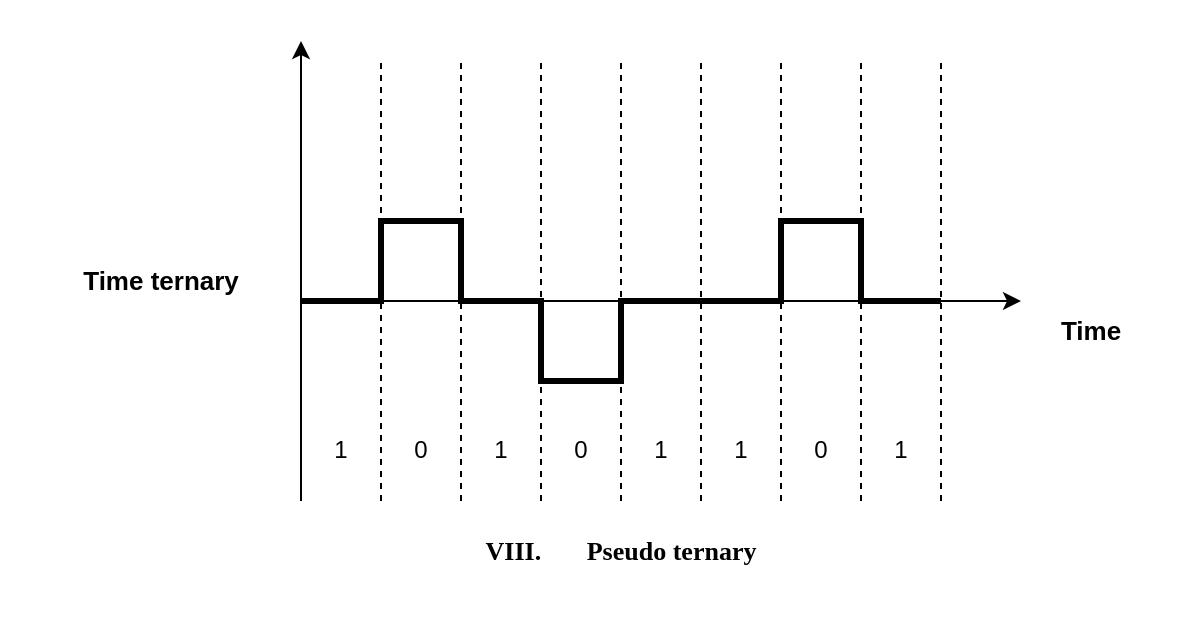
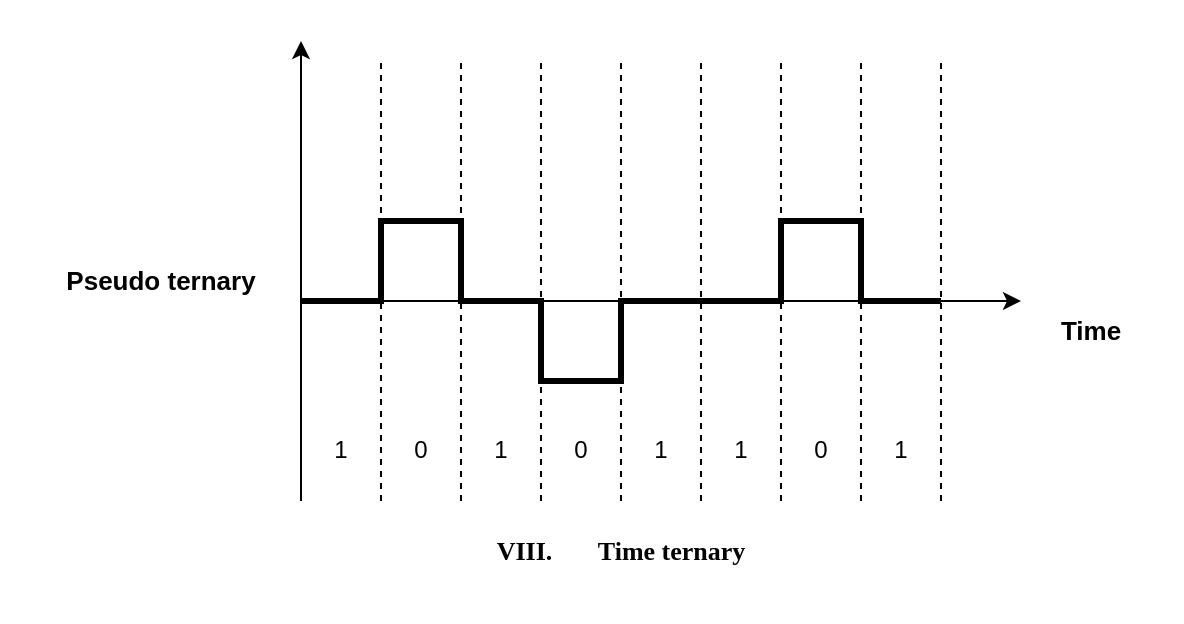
node "Time ternary": label "Time ternary" -> "Pseudo ternary"
node "VIII. Pseudo ternary": label "VIII. Pseudo ternary" -> "VIII. Time ternary"
